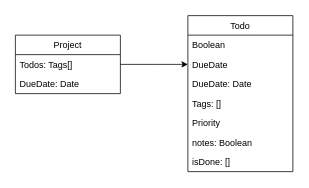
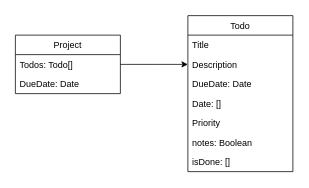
node "Boolean": label "Boolean" -> "Title"
node "Todos: Tags[]": label "Todos: Tags[]" -> "Todos: Todo[]"
node "DueDate": label "DueDate" -> "Description"
node "Tags: []": label "Tags: []" -> "Date: []"
